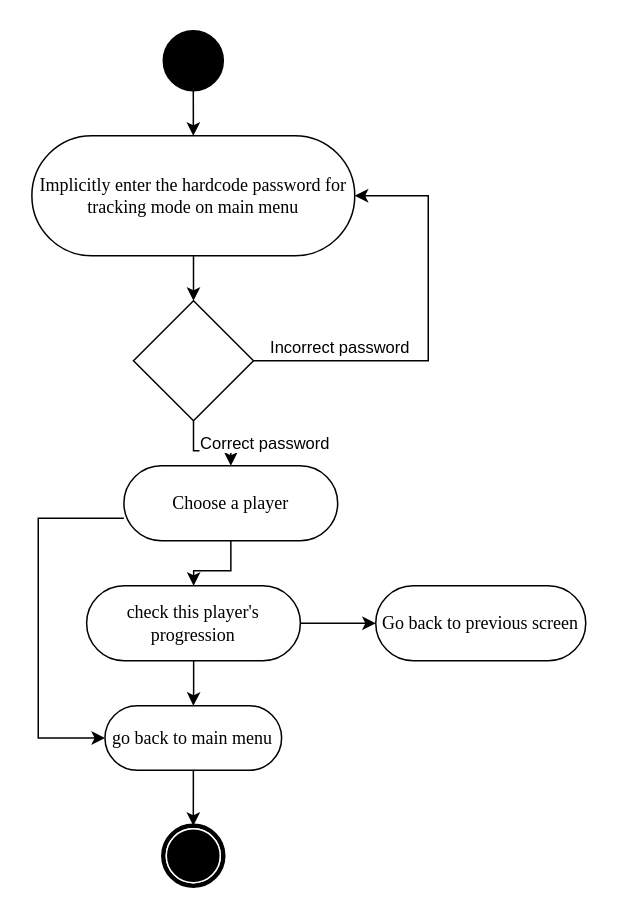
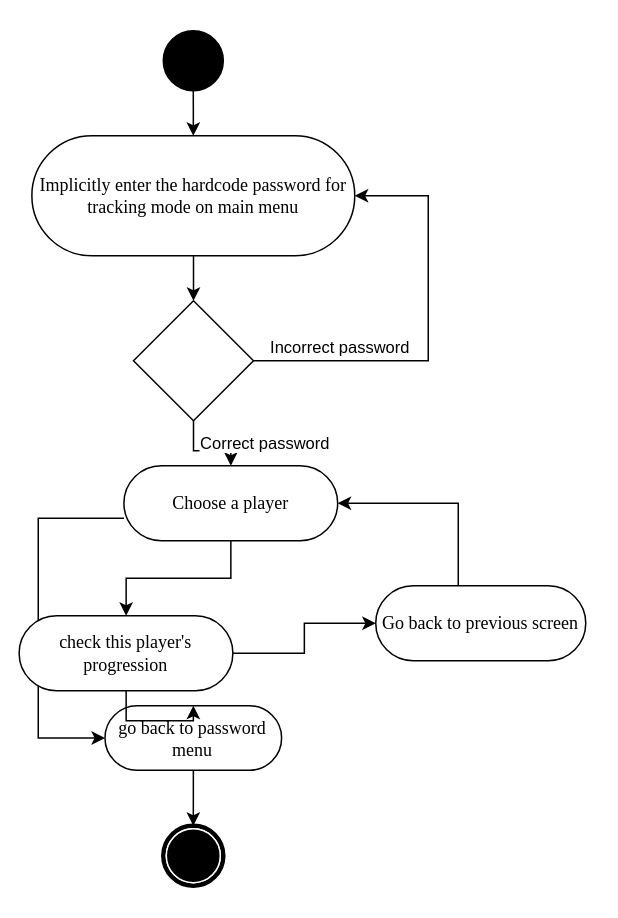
edge "Go back to previous screen" -> "Choose a player": added
node "check this player's progression": moved (194, 623) -> (126, 653)
node "go back to main menu": label "go back to main menu" -> "go back to password menu"
